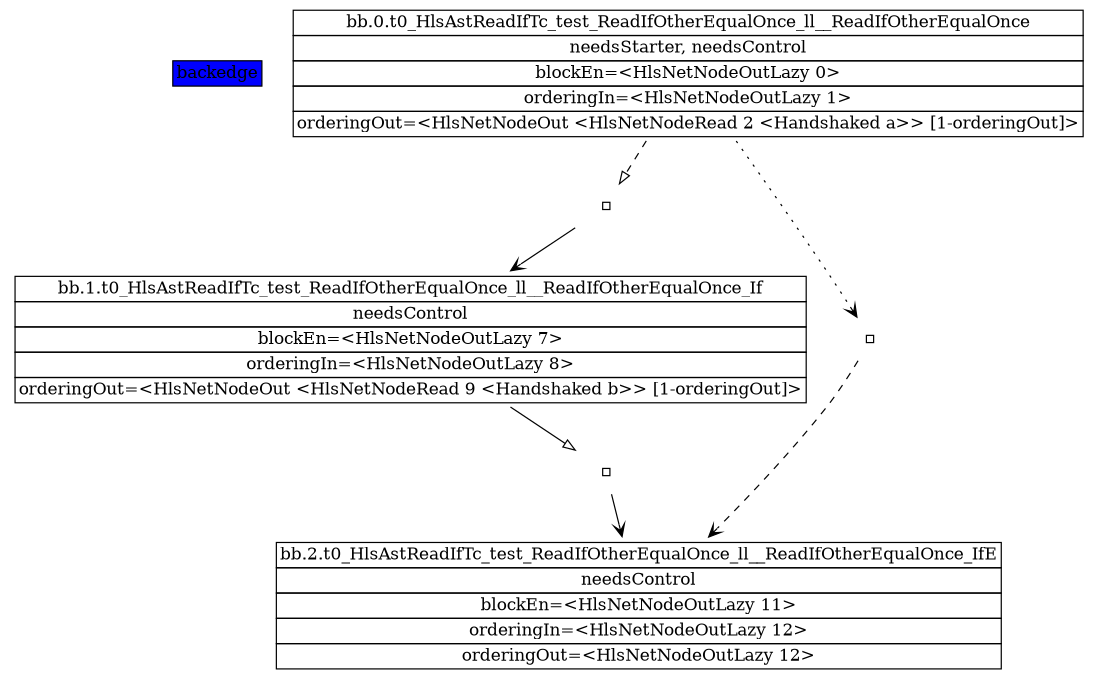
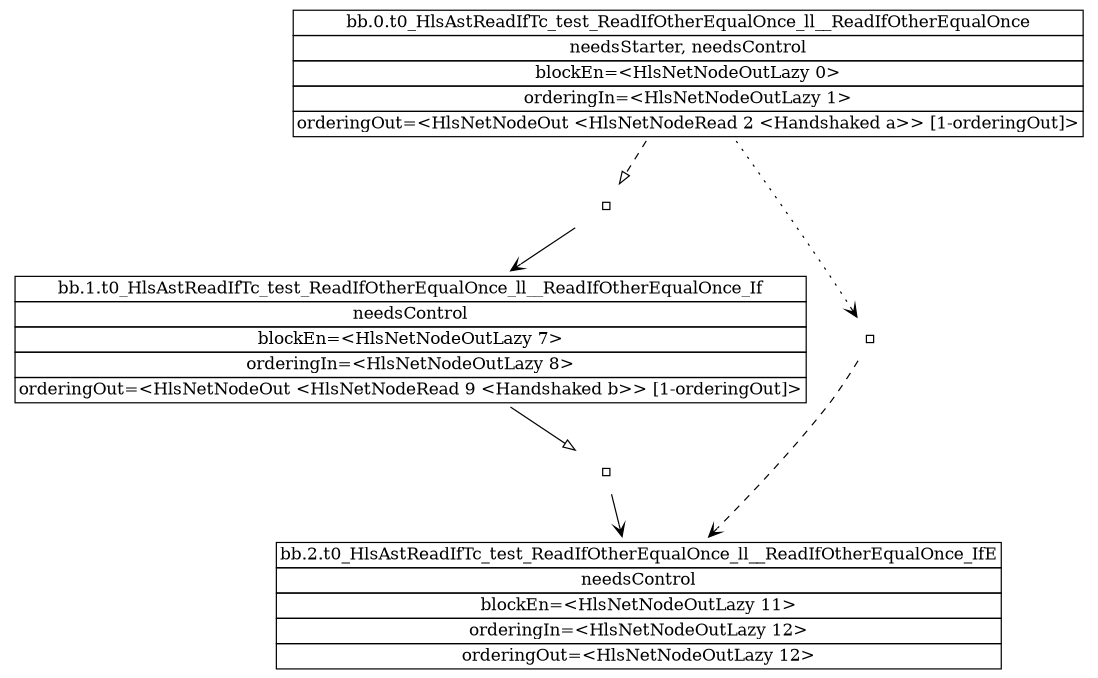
node "backedge": removed
